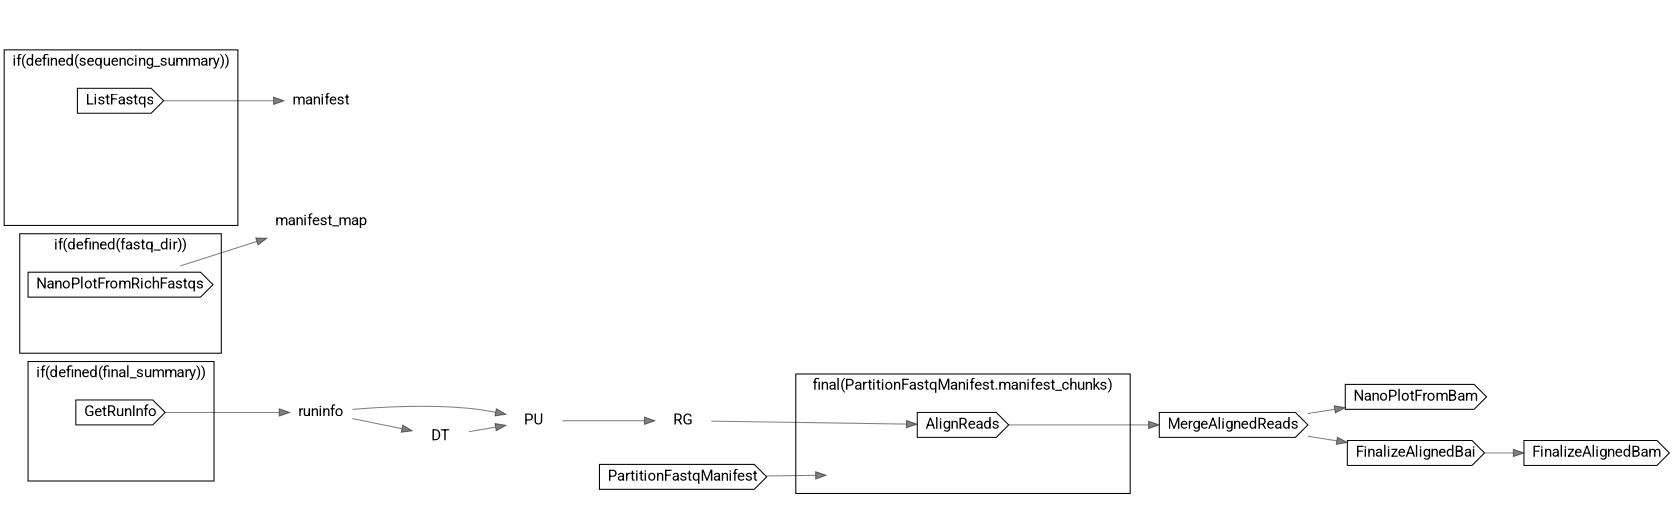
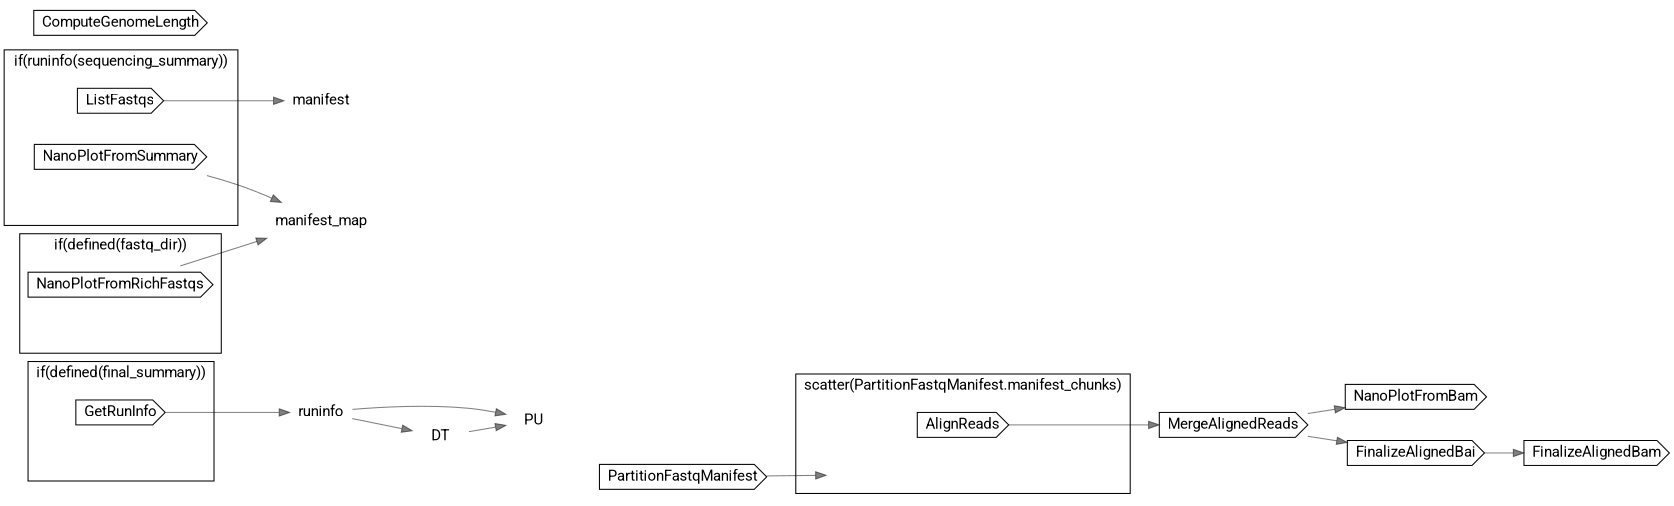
node "ComputeGenomeLength": added
cluster "if(defined(sequencing_summary))": label "if(defined(sequencing_summary))" -> "if(runinfo(sequencing_summary))"
node "NanoPlotFromSummary": added
cluster "final(PartitionFastqManifest.manifest_chunks)": label "final(PartitionFastqManifest.manifest_chunks)" -> "scatter(PartitionFastqManifest.manifest_chunks)"
node "RG": removed
